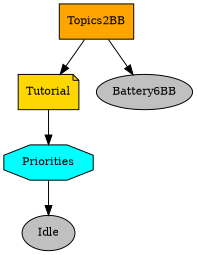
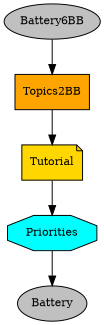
edge "Topics2BB" -> "Battery6BB": reversed
node "Idle": label "Idle" -> "Battery"
